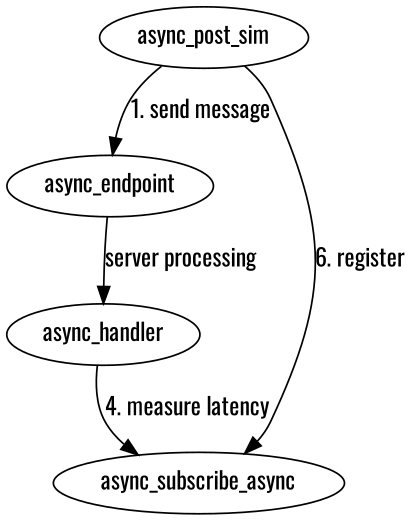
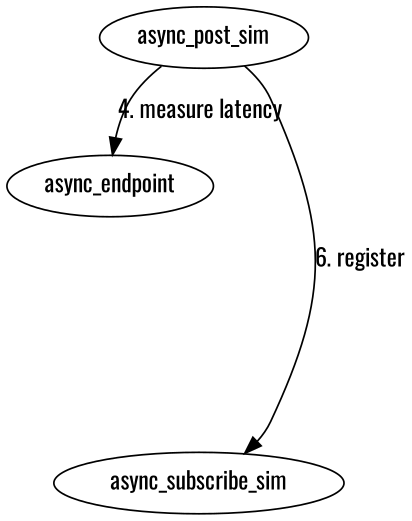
edge "async_post_sim" -> "async_endpoint": label "1. send message" -> "4. measure latency"
node "async_handler": removed
node "async_subscribe_async": label "async_subscribe_async" -> "async_subscribe_sim"
